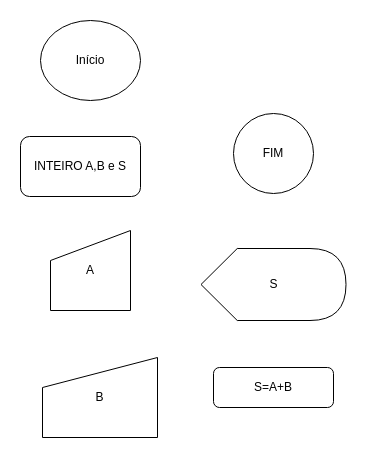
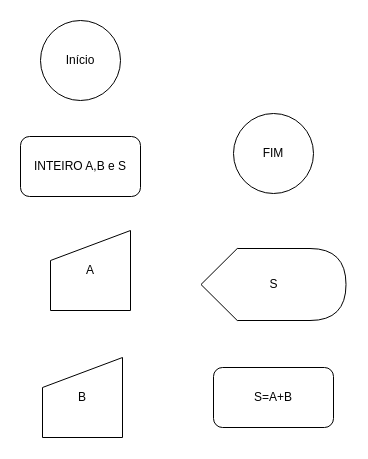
node "Início": size 100x80 -> 80x80
node "S=A+B": size 120x40 -> 120x60
node "B": size 115x80 -> 80x80
